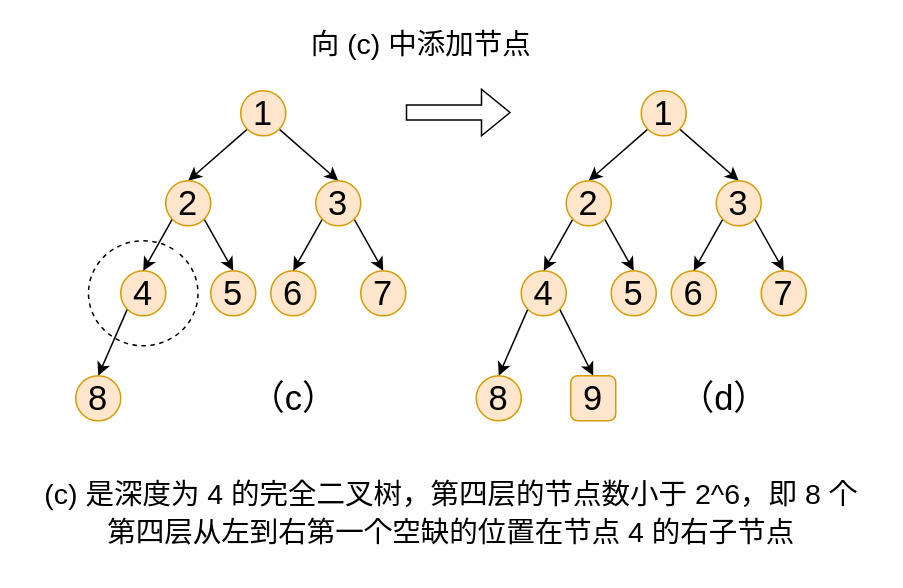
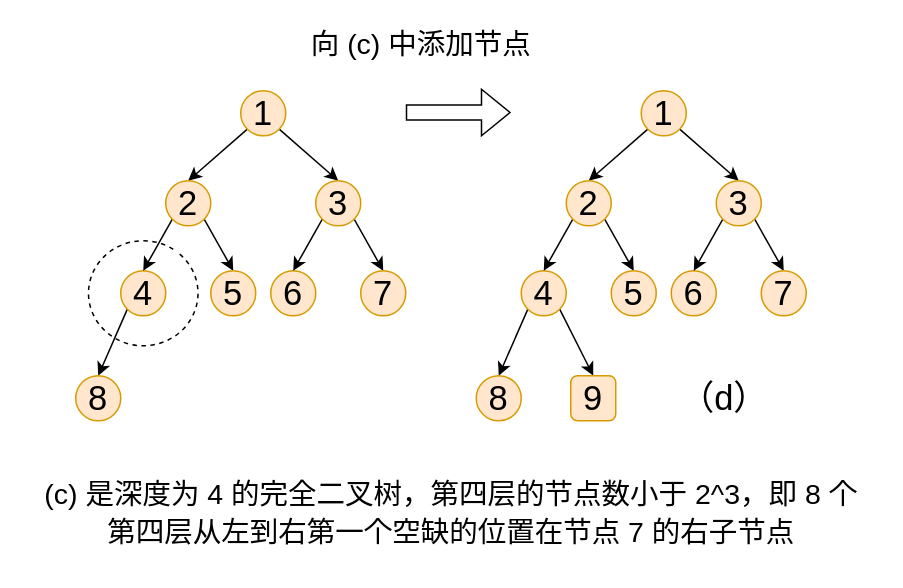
node "（c）": removed
node "(c) 是深度为 4 的完全二叉树，第四层的节点数小于 2^6，即 8 个": label "(c) 是深度为 4 的完全二叉树，第四层的节点数小于 2^6，即 8 个" -> "(c) 是深度为 4 的完全二叉树，第四层的节点数小于 2^3，即 8 个"
node "第四层从左到右第一个空缺的位置在节点 4 的右子节点": label "第四层从左到右第一个空缺的位置在节点 4 的右子节点" -> "第四层从左到右第一个空缺的位置在节点 7 的右子节点"
